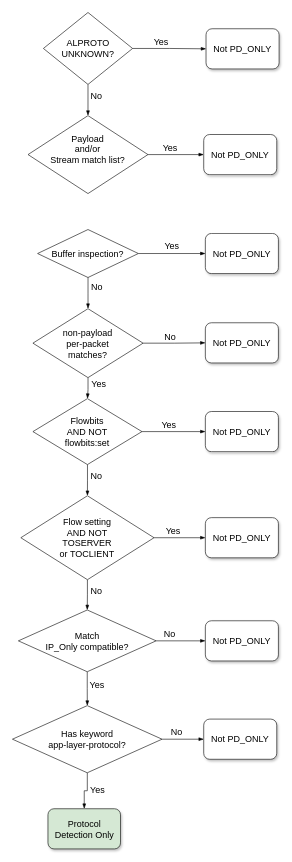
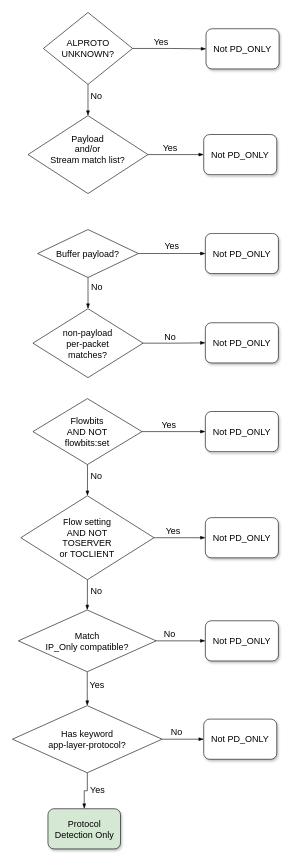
node "Buffer inspection?": label "Buffer inspection?" -> "Buffer payload?"
edge "non-payload per-packet matches?" -> "Flowbits AND NOT flowbits:set": removed, label "Yes"
